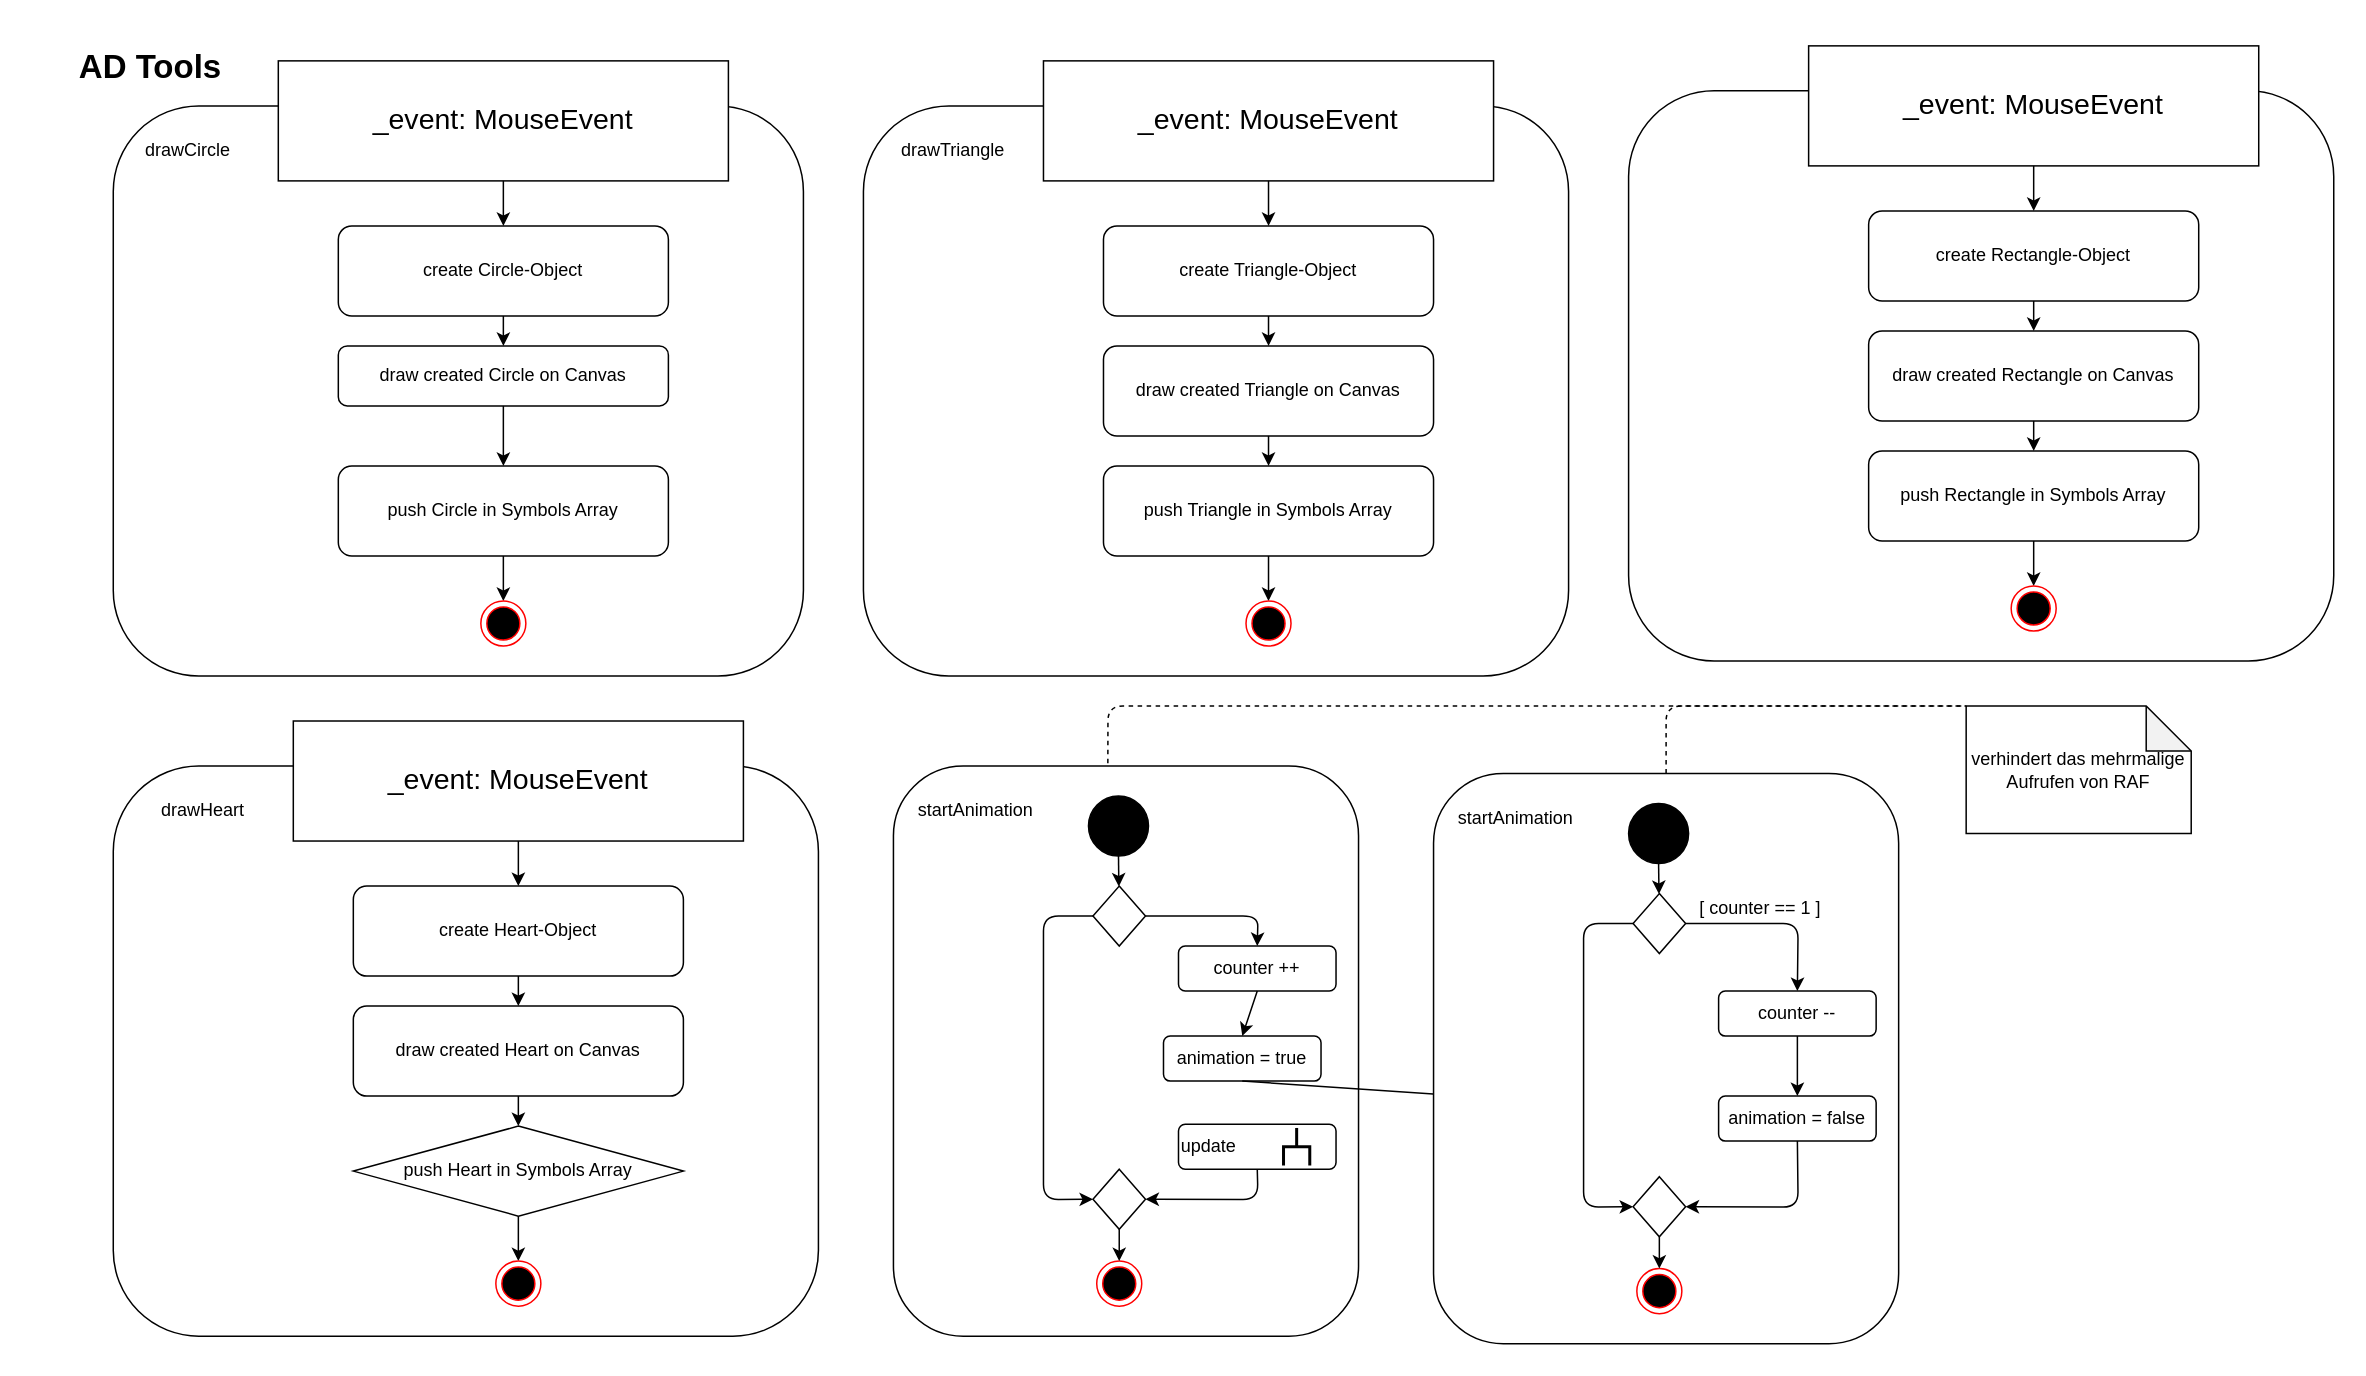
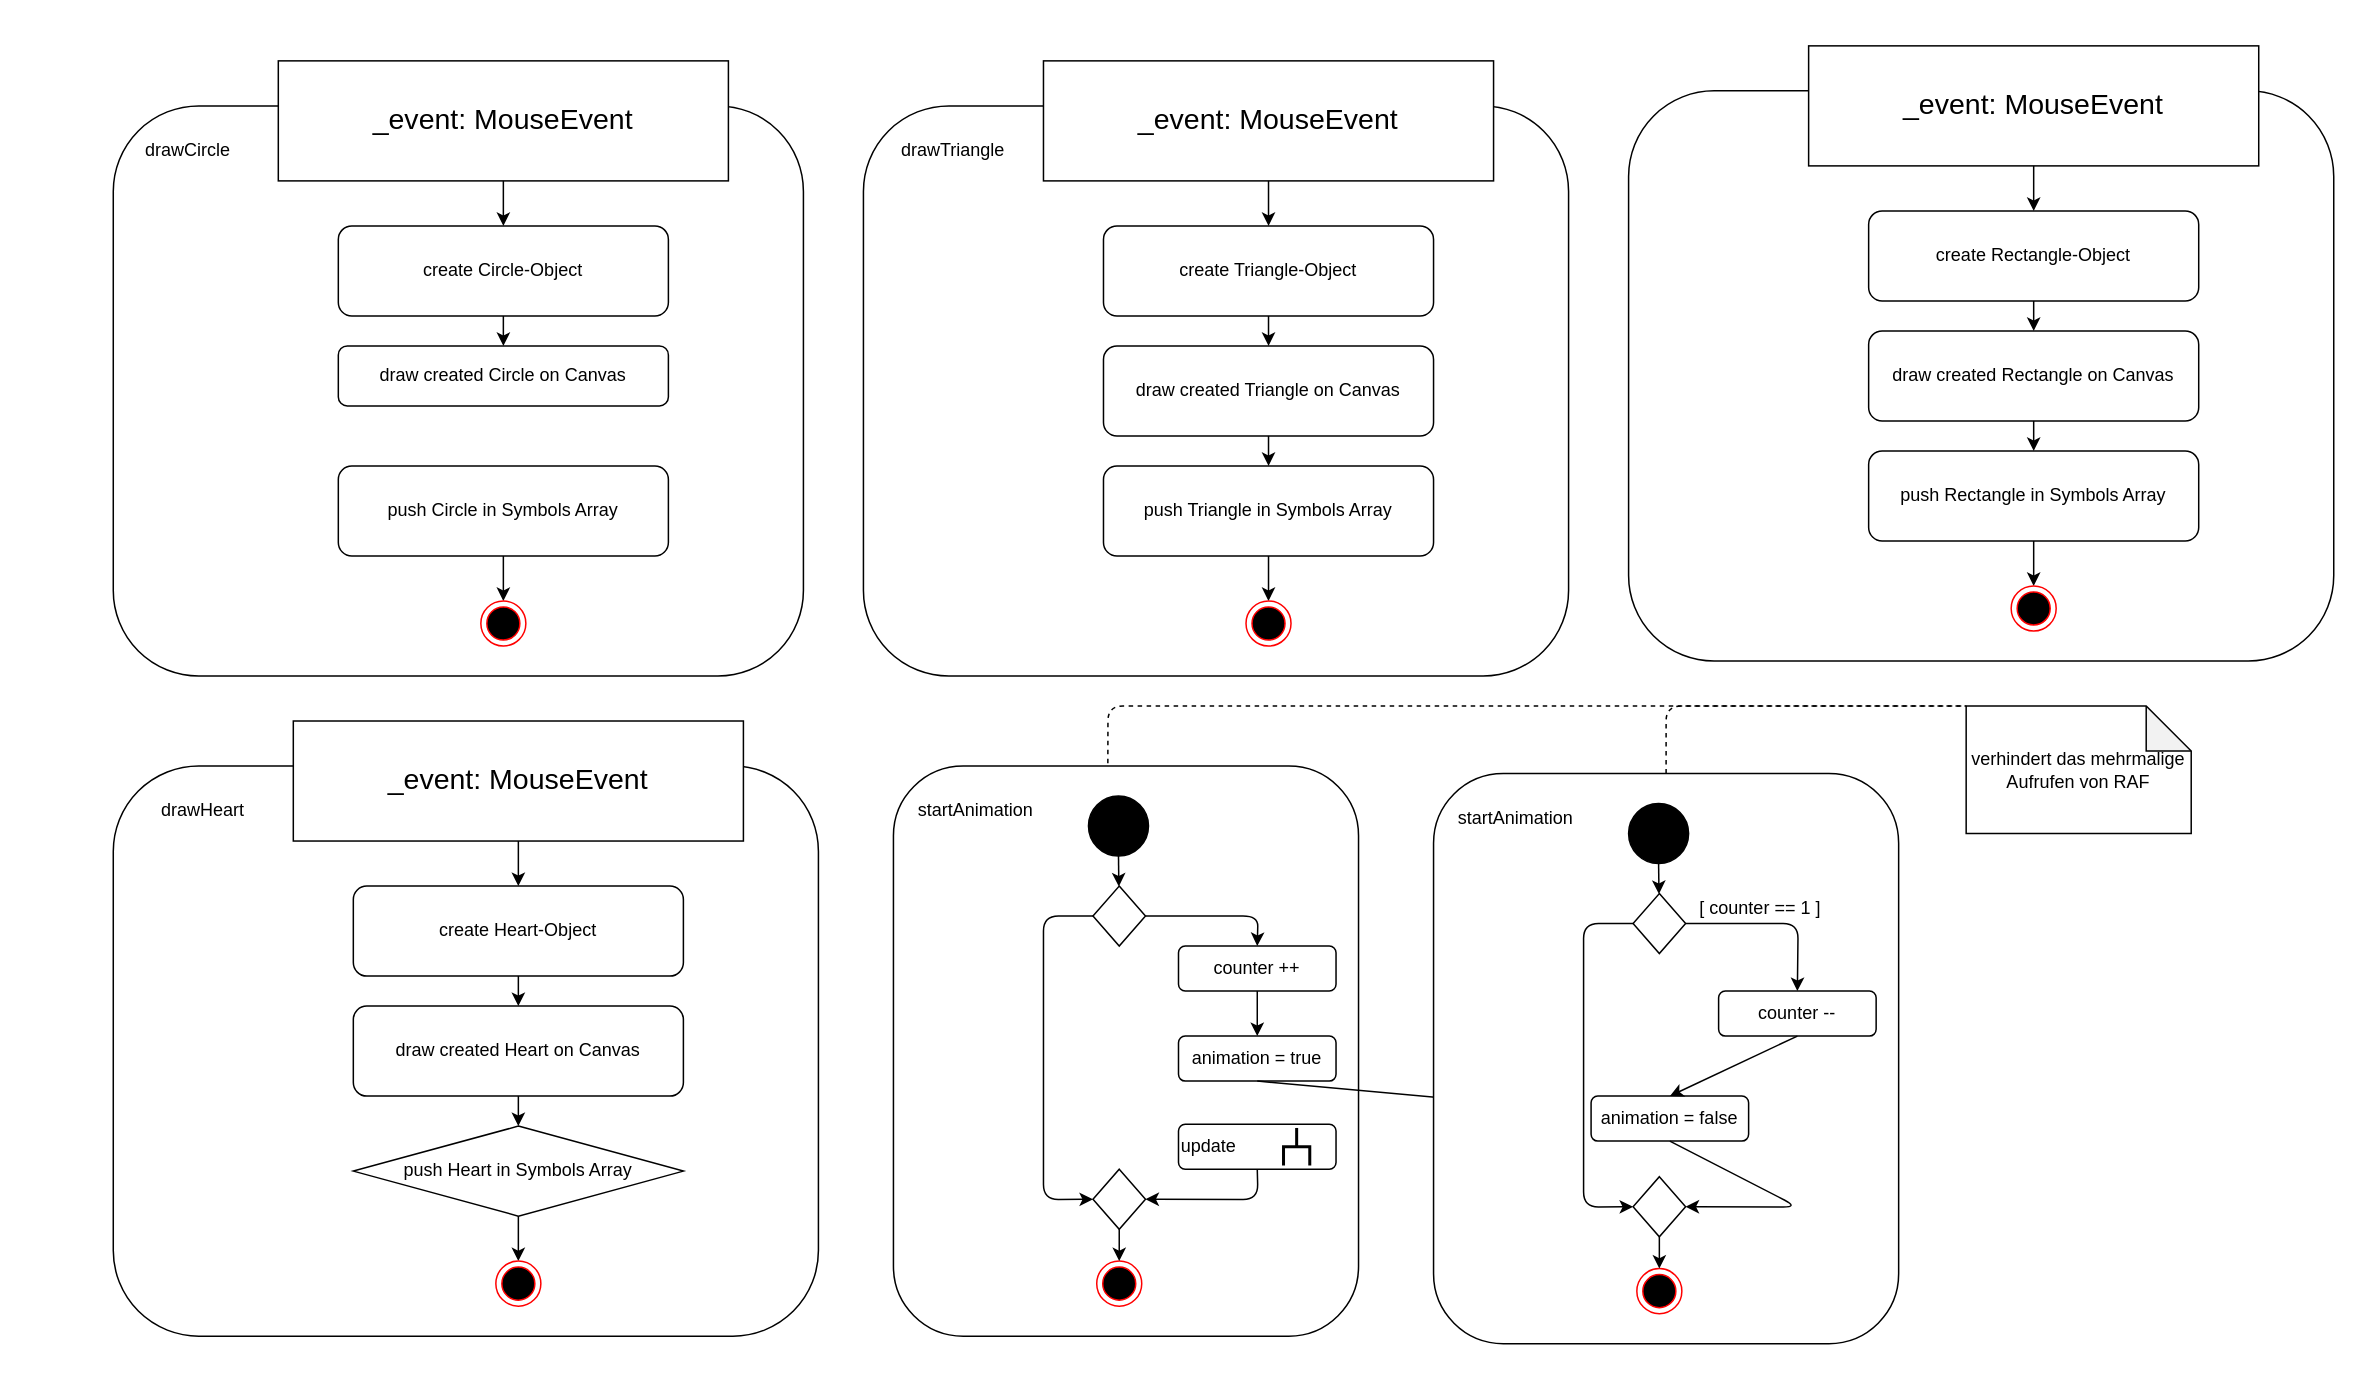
node "AD Tools": removed
edge "draw created Circle on Canvas" -> "push Circle in Symbols Array": removed
node "animation = true": moved (1242, 1058) -> (1257, 1058)
node "animation = false": moved (1797, 1118) -> (1670, 1118)
